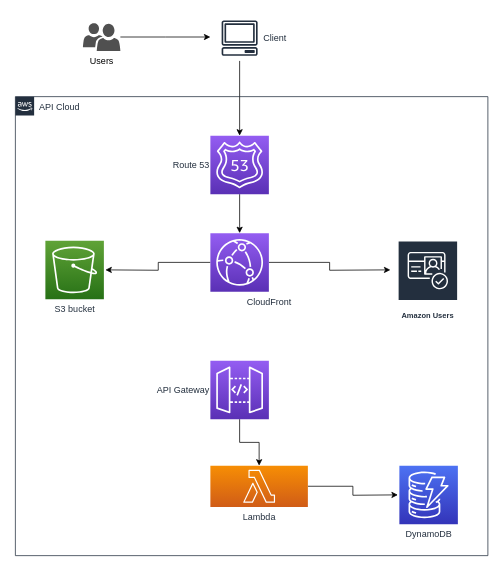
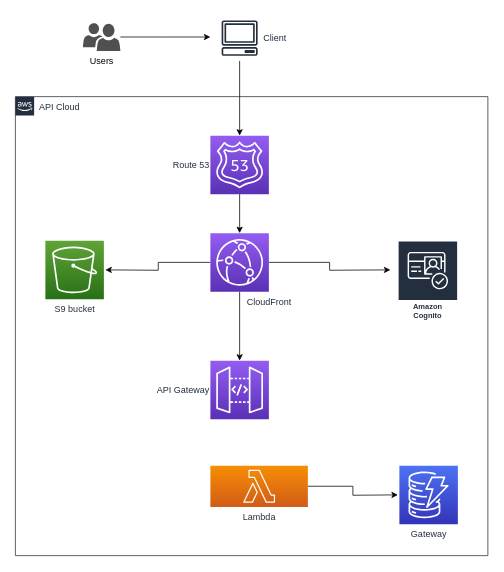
node "S3 bucket": label "S3 bucket" -> "S9 bucket"
node "Amazon Users": label "Amazon Users" -> "Amazon Cognito"
edge "CloudFront" -> "API Gateway": added
edge "API Gateway" -> "Lambda": removed
node "DynamoDB": label "DynamoDB" -> "Gateway"
